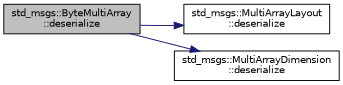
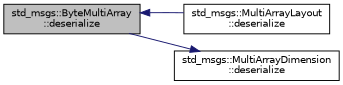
edge "std_msgs::ByteMultiArray ::deserialize" -> "std_msgs::MultiArrayLayout ::deserialize": reversed
